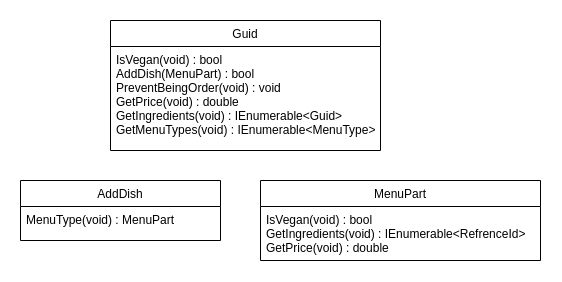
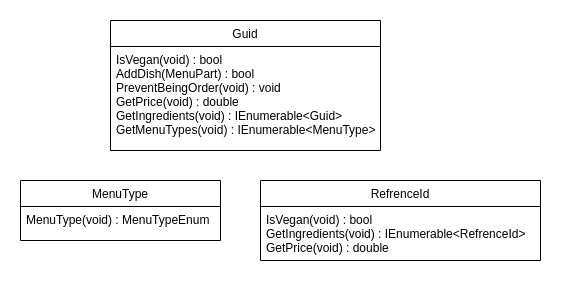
node "AddDish": label "AddDish" -> "MenuType"
node "MenuPart": label "MenuPart" -> "RefrenceId"
node "MenuType(void) : MenuPart": label "MenuType(void) : MenuPart" -> "MenuType(void) : MenuTypeEnum"
